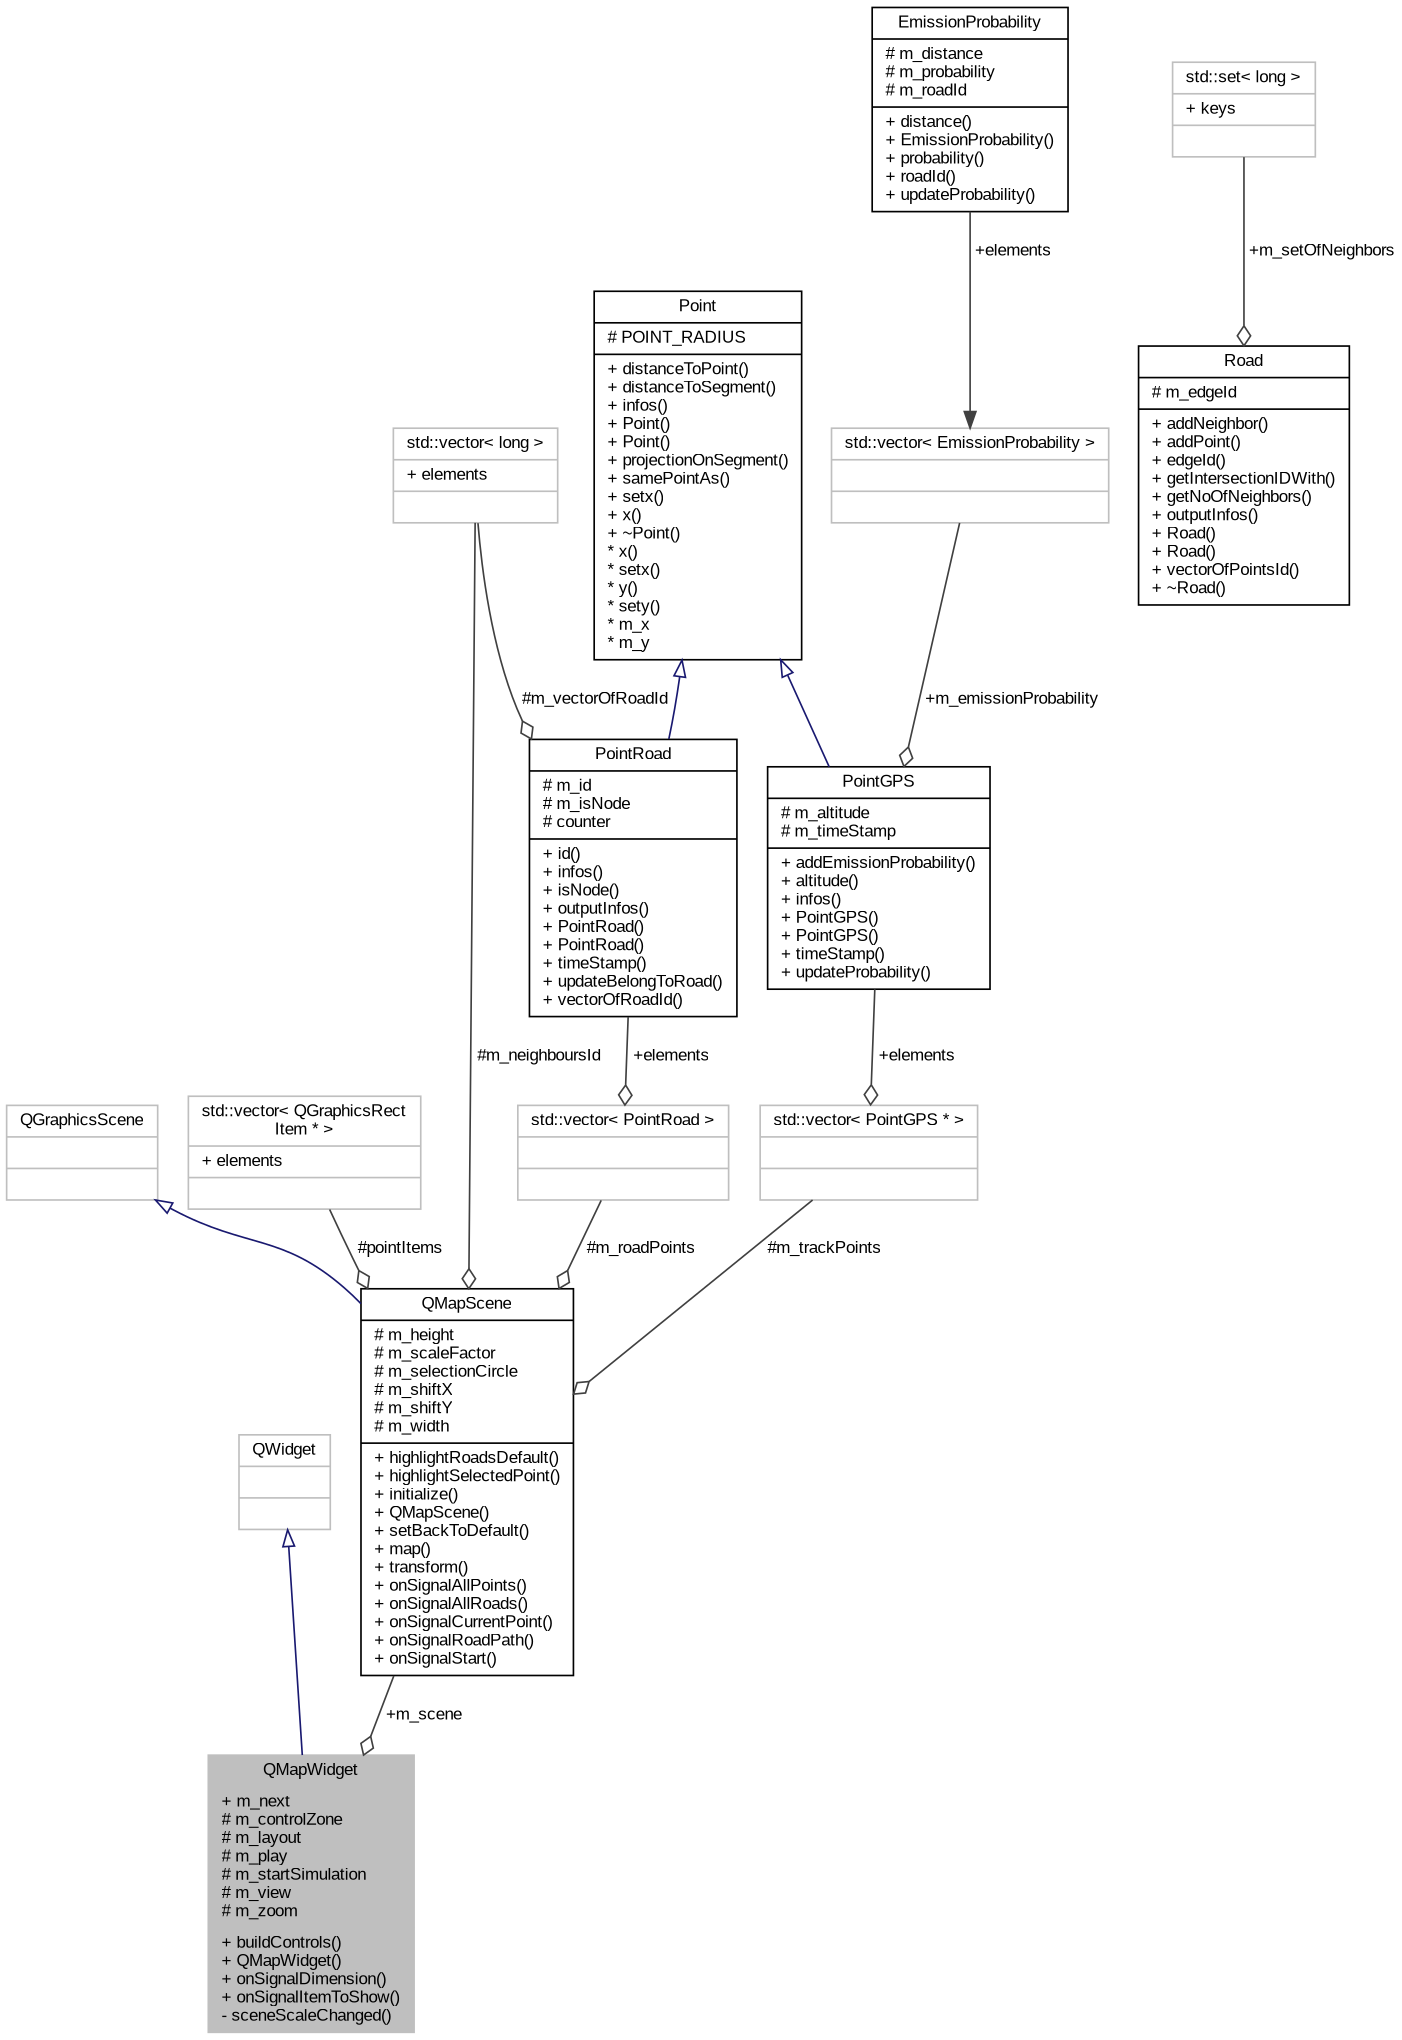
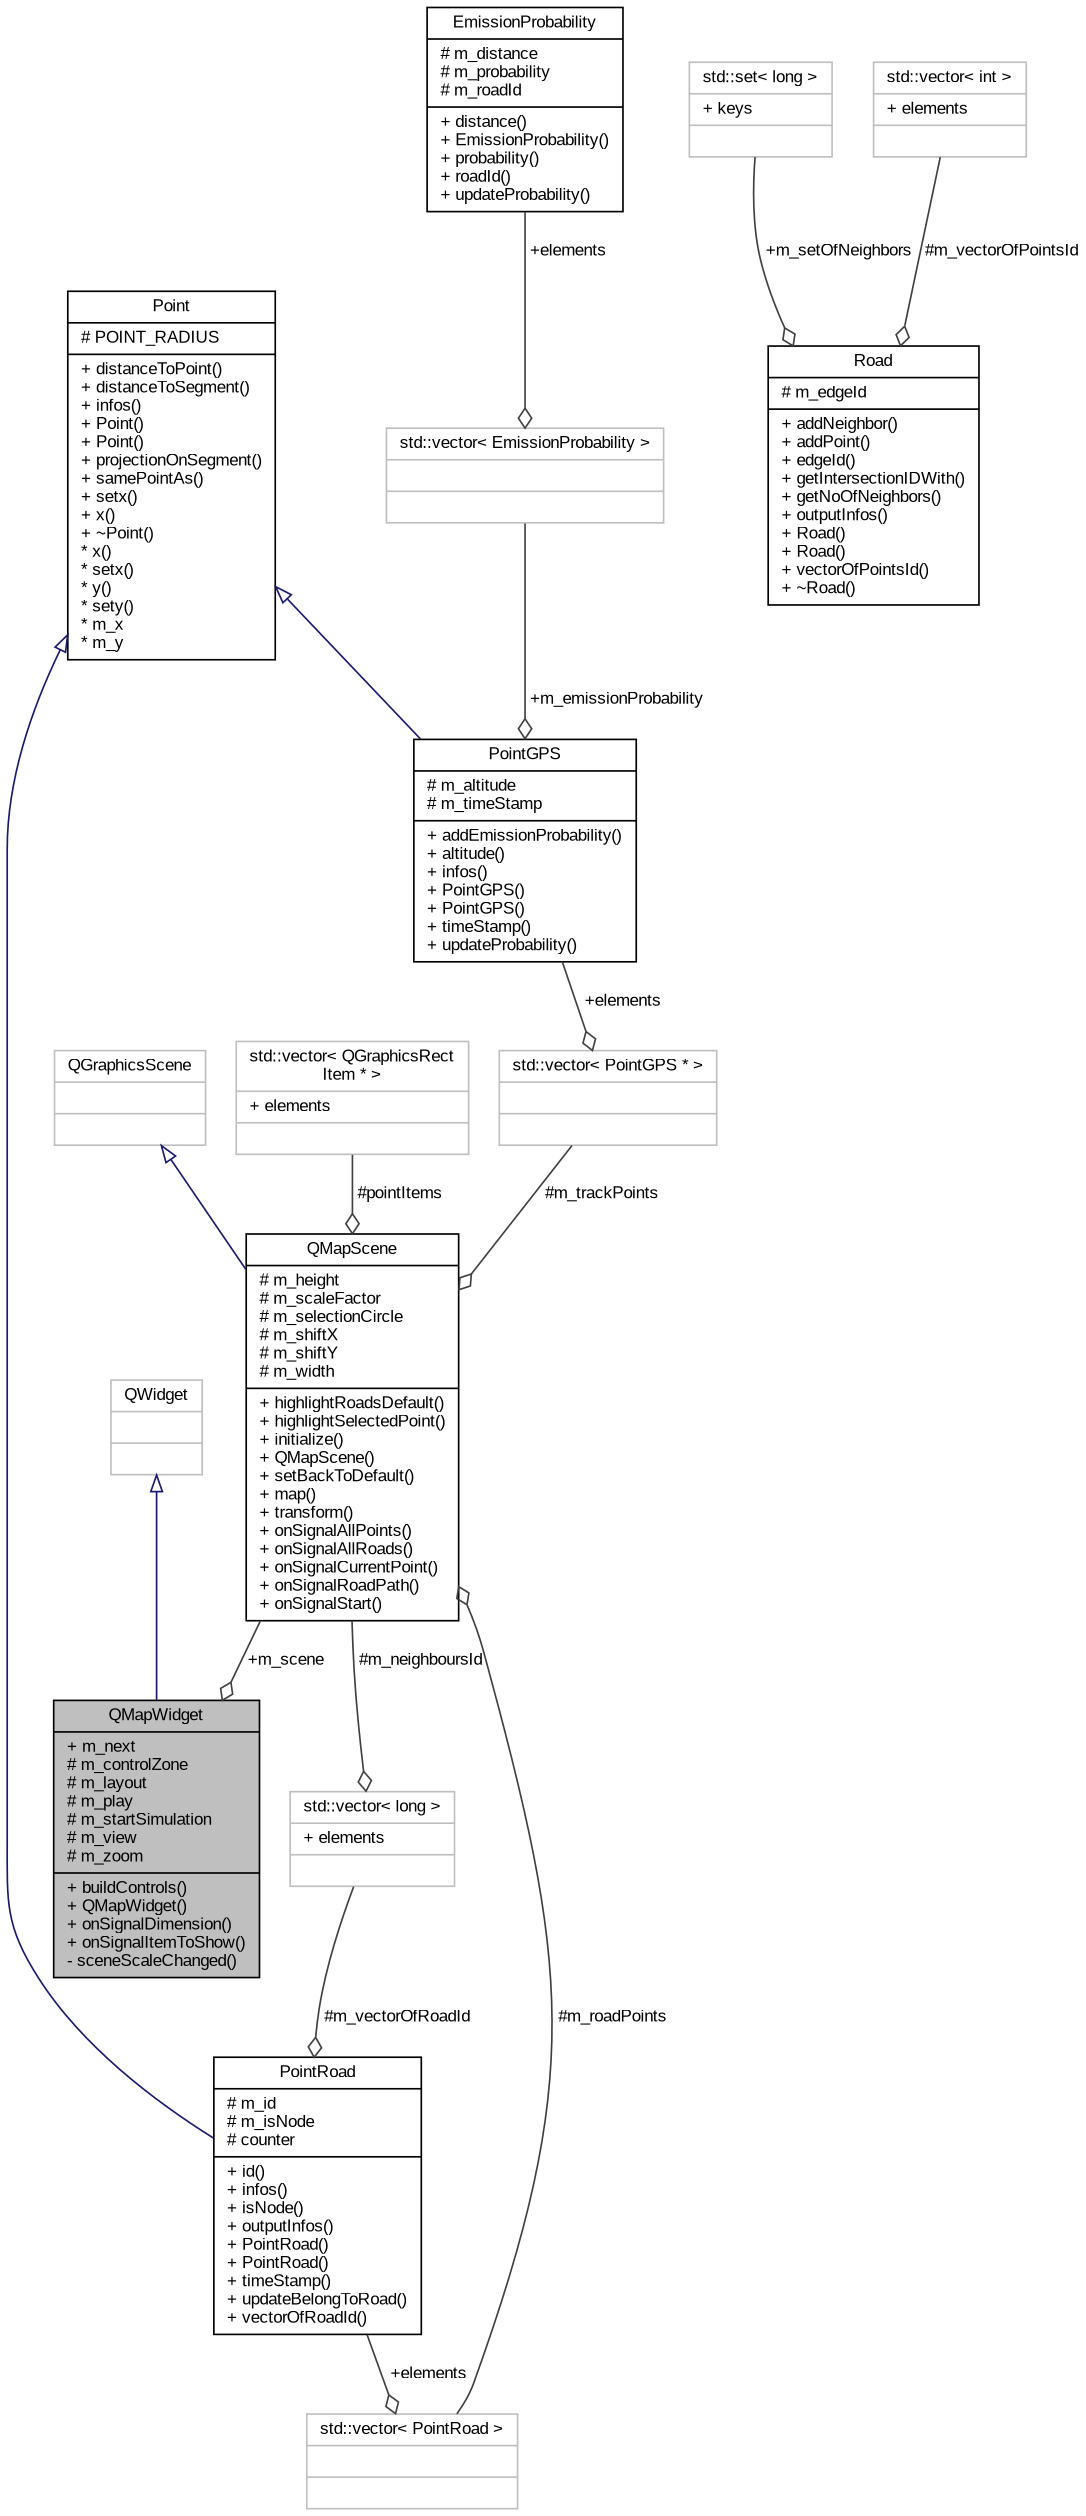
node "std::vector< int >": added
edge "EmissionProbability" -> "std::vector< EmissionProbability >": arrowhead normal -> odiamond
edge "std::vector< long >" -> "QMapScene": reversed
node "QMapWidget": color grey75 -> black
